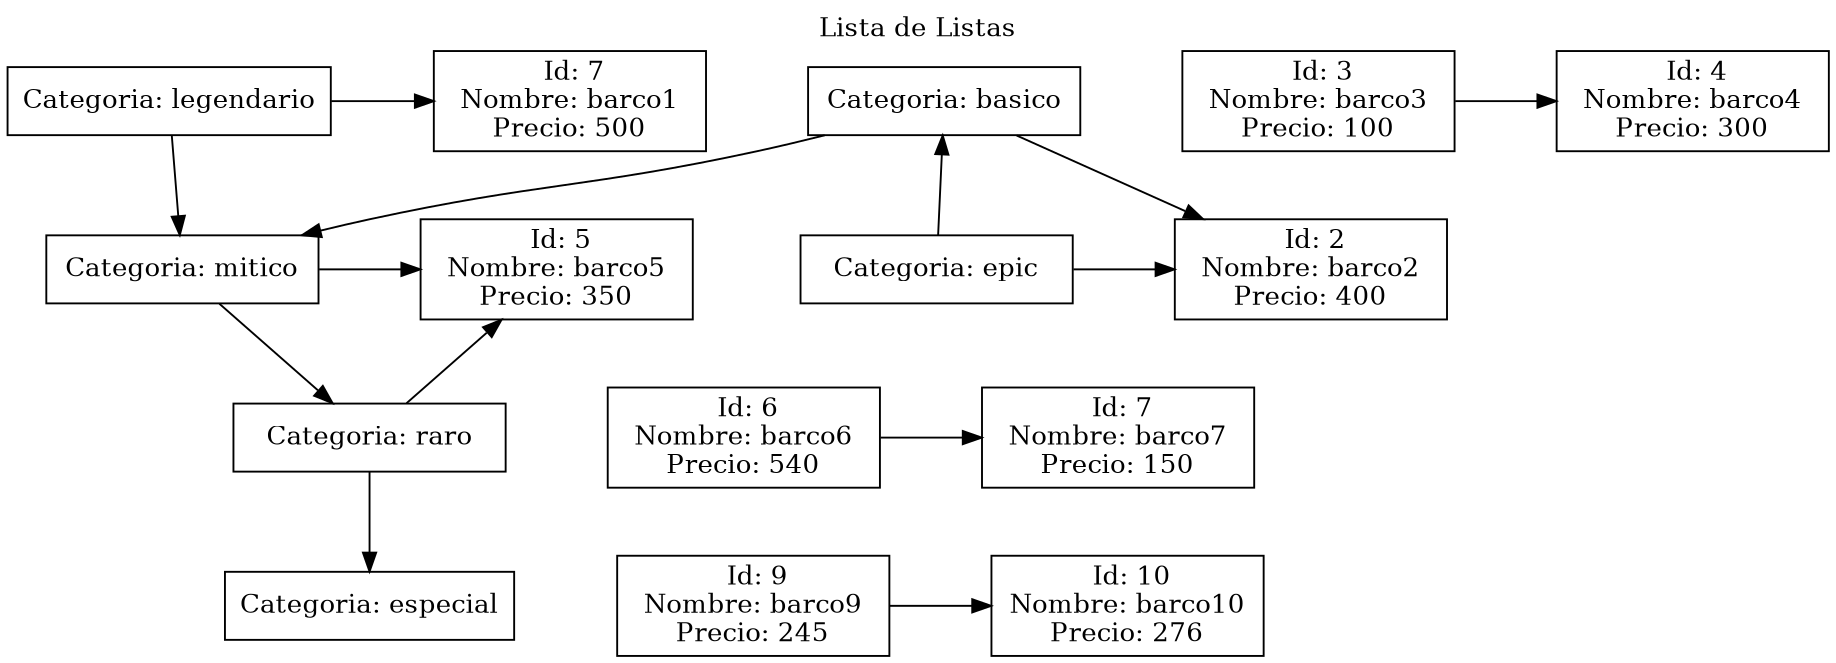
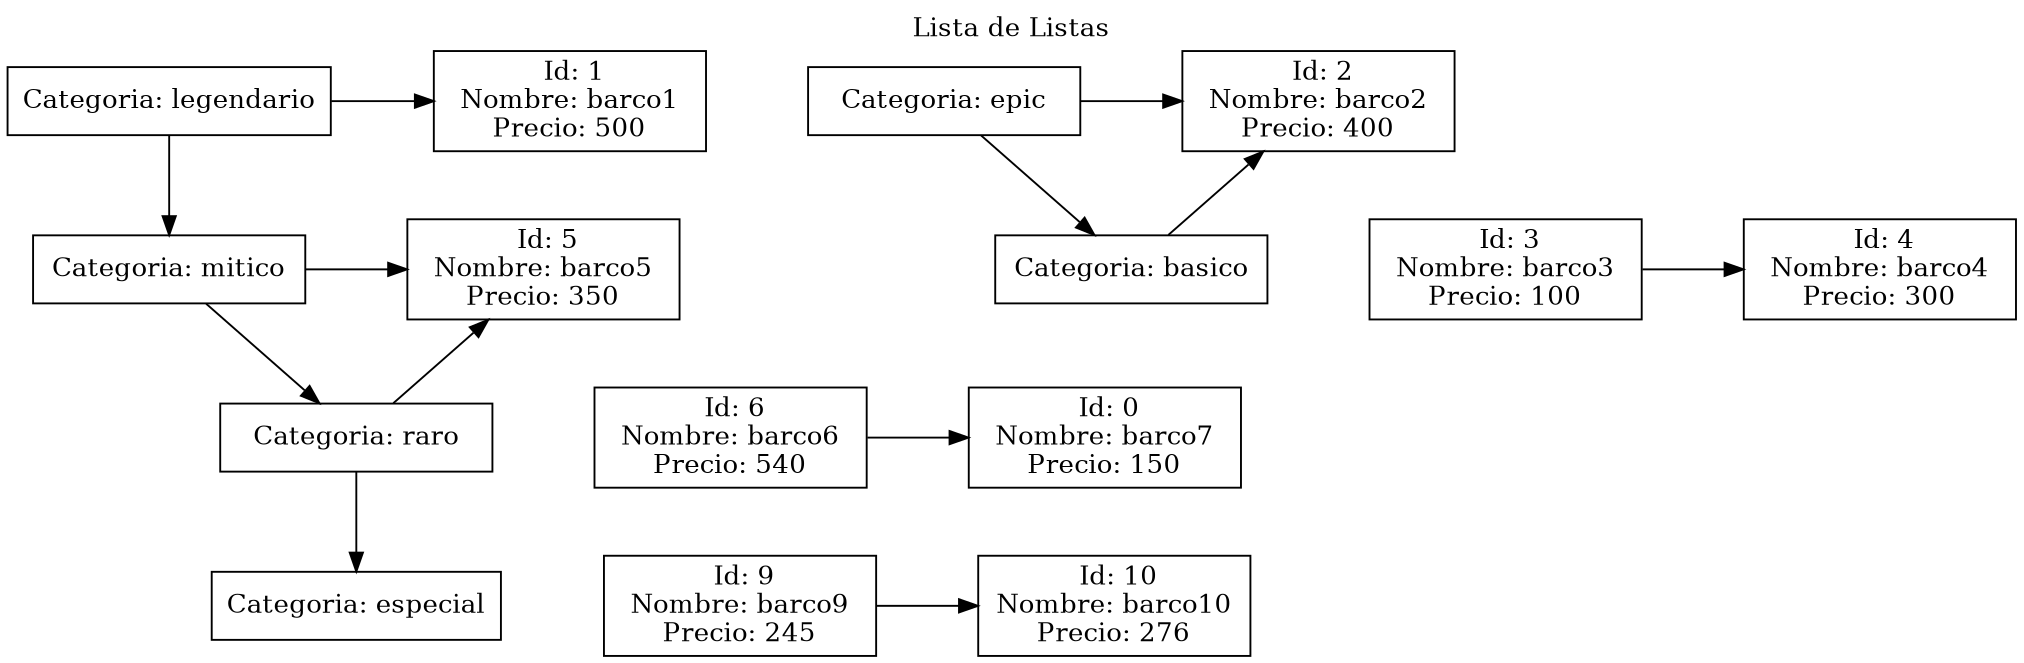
node "Id: 7 Nombre: barco1 Precio: 500": label "Id: 7 Nombre: barco1 Precio: 500" -> "Id: 1 Nombre: barco1 Precio: 500"
edge "Categoria: basico" -> "Categoria: mitico": removed
node "Id: 7 Nombre: barco7 Precio: 150": label "Id: 7 Nombre: barco7 Precio: 150" -> "Id: 0 Nombre: barco7 Precio: 150"
